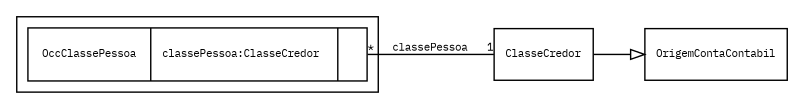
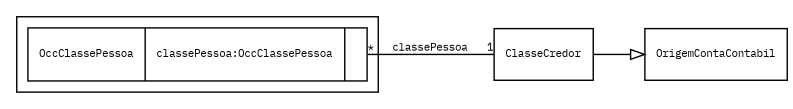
node "OccClassePessoa": text "classePessoa:ClasseCredor" -> "classePessoa:OccClassePessoa"
